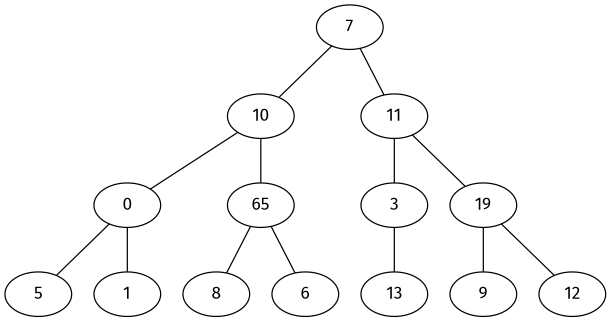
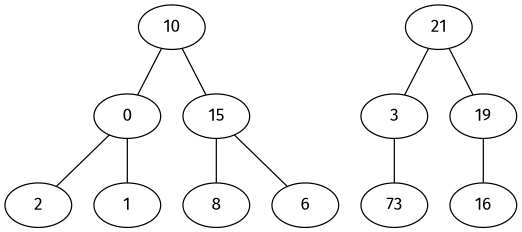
node "7": removed
node "11": label "11" -> "21"
node "65": label "65" -> "15"
node "5": label "5" -> "2"
node "13": label "13" -> "73"
node "9": removed
node "12": label "12" -> "16"
